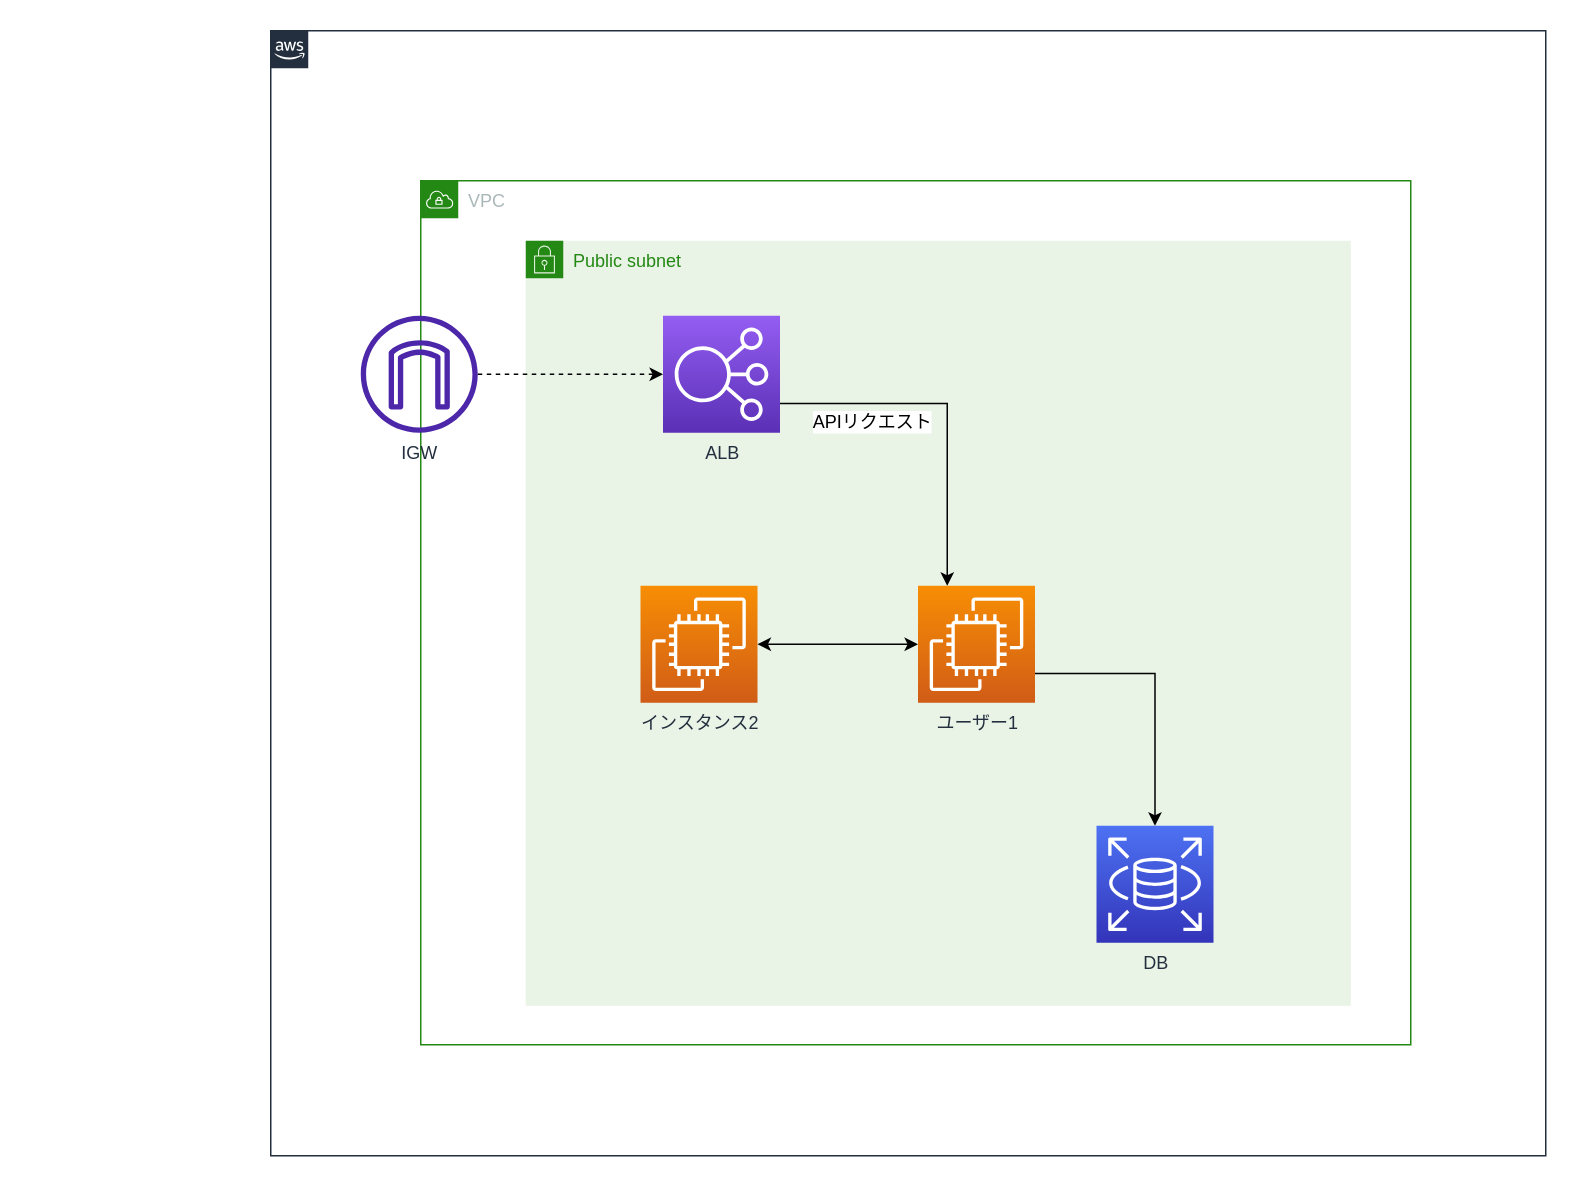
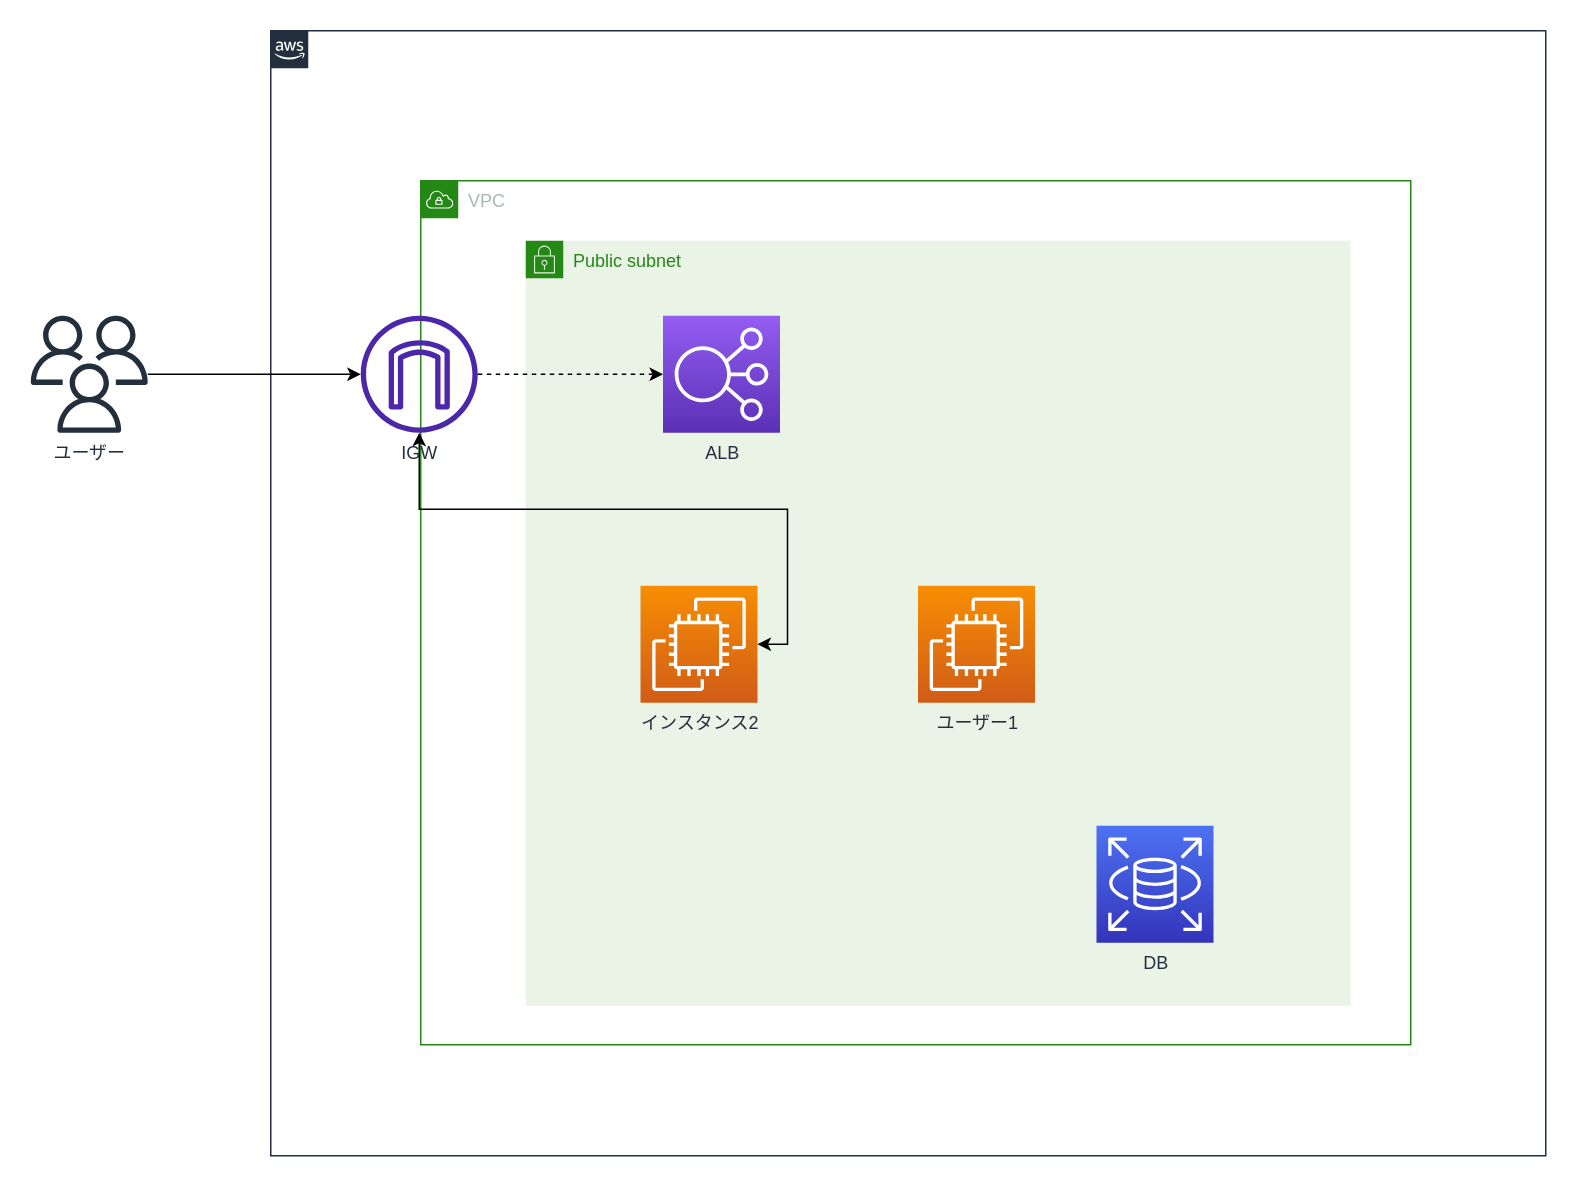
node "ユーザー": added
edge "ユーザー" -> "IGW": added
edge "ALB" -> "ユーザー1": removed, label "APIリクエスト"
edge "インスタンス2" -- "ユーザー1": now "インスタンス2" -- "IGW"
edge "ユーザー1" -> "DB": removed
